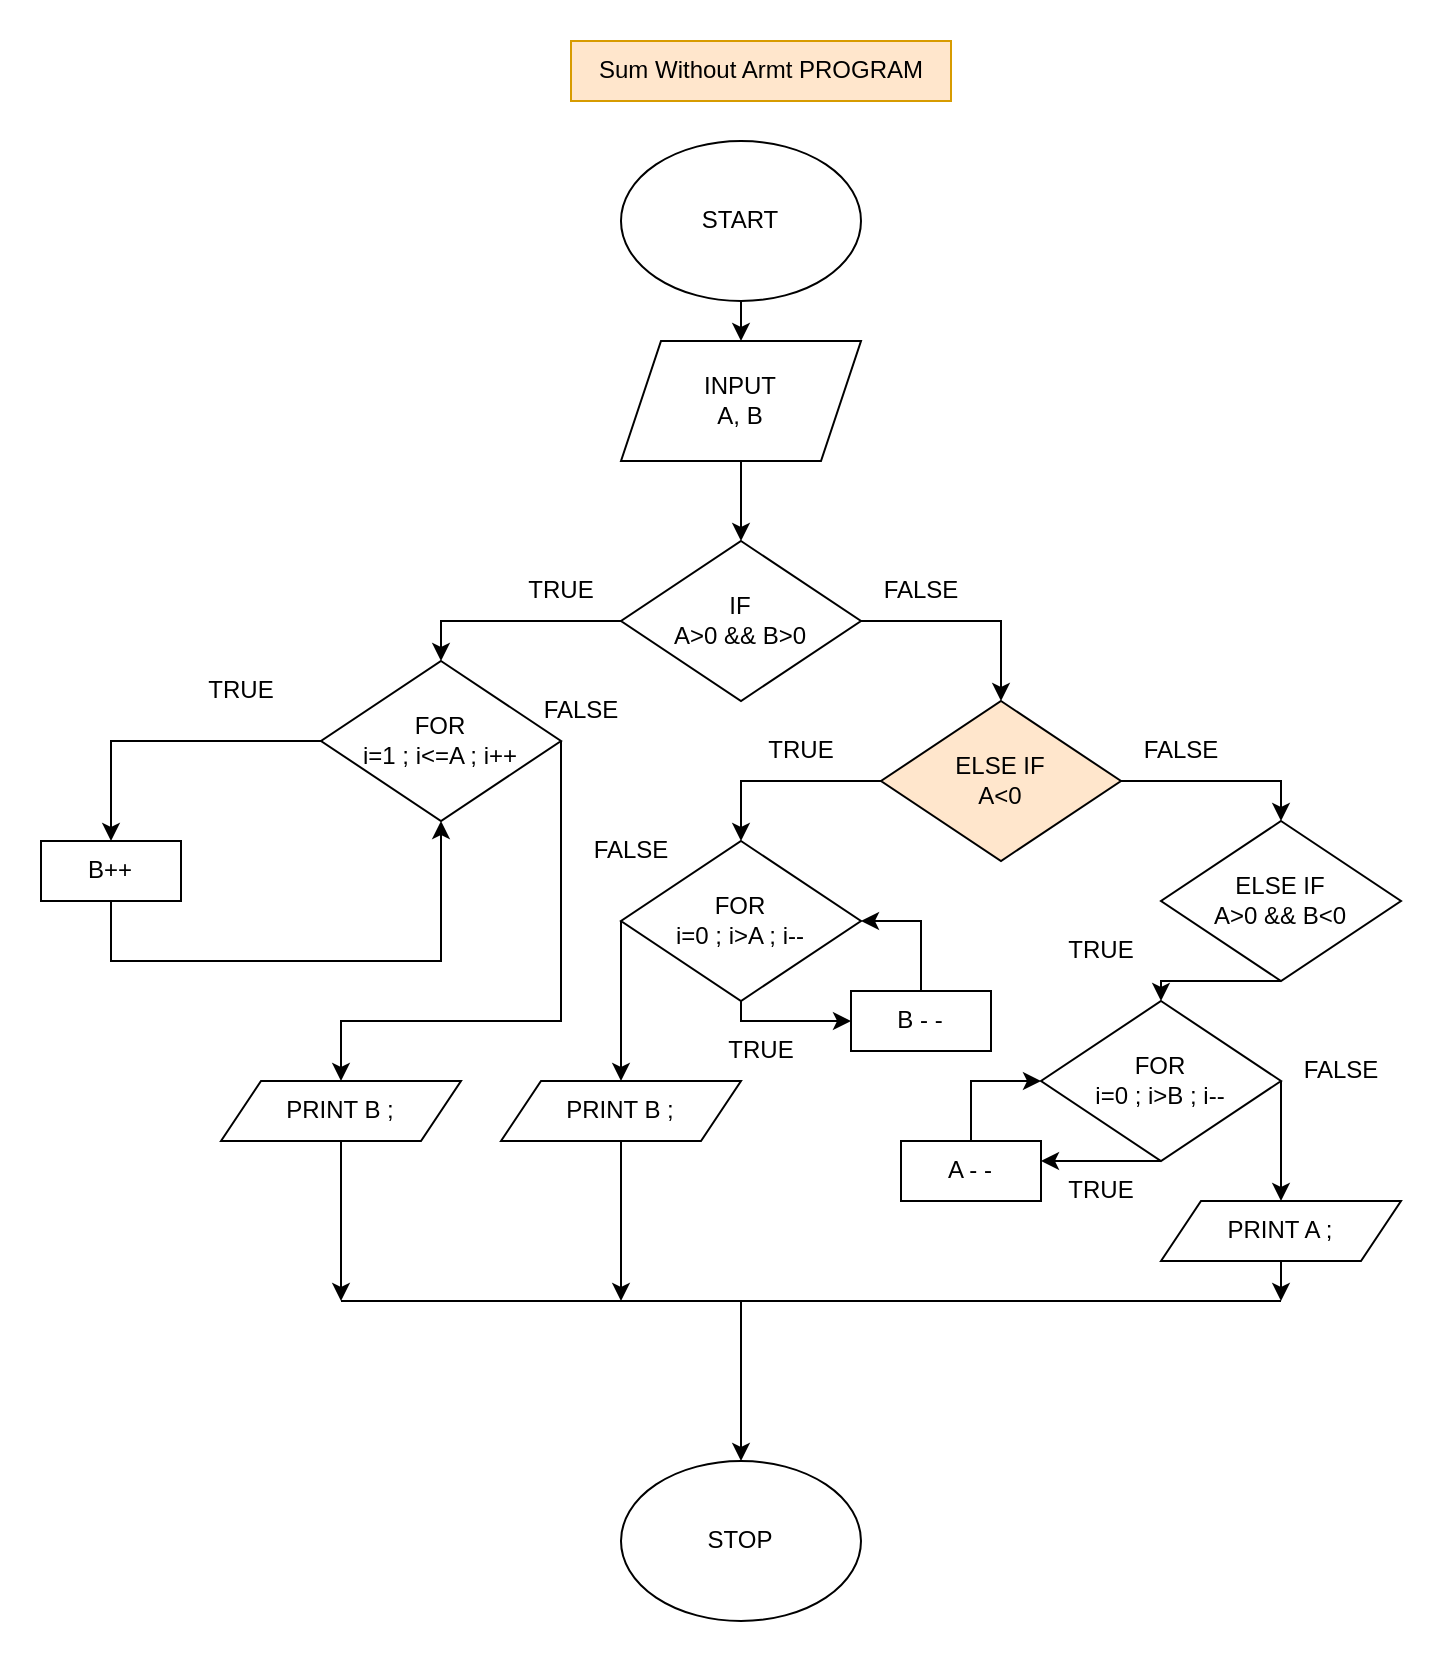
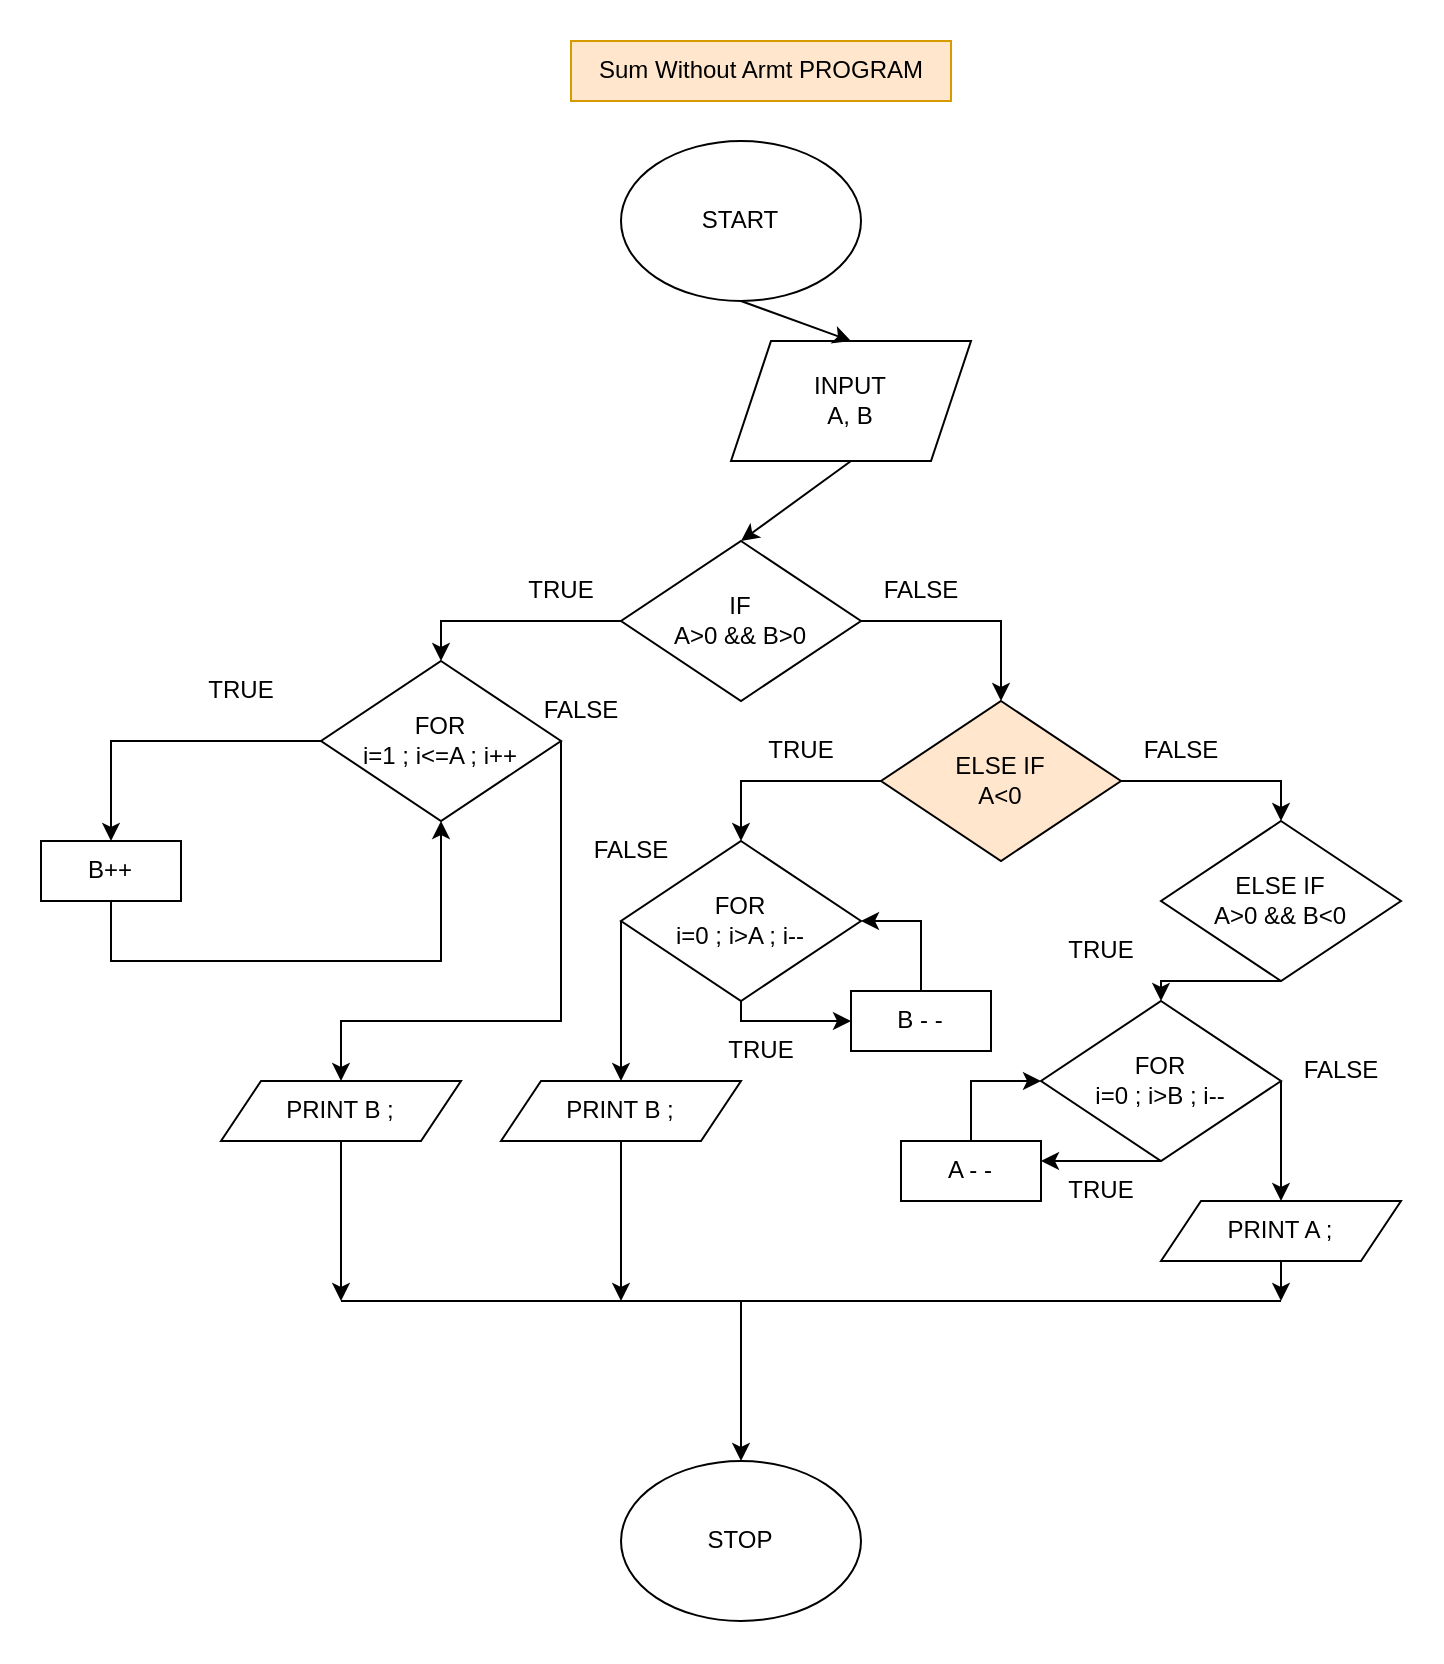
node "INPUT A, B": moved (741, 401) -> (851, 401)
